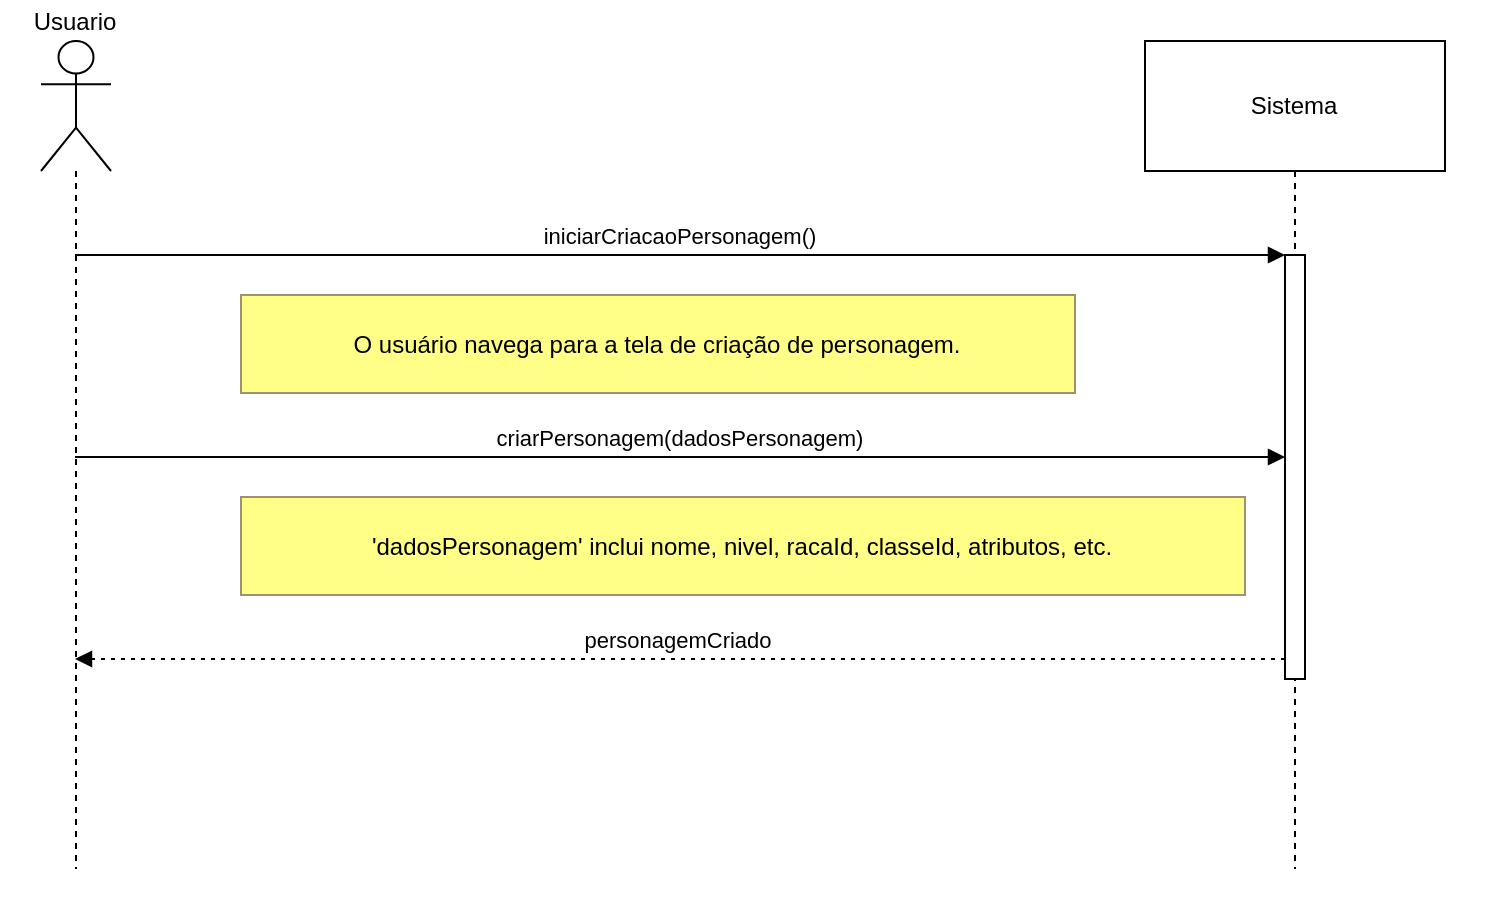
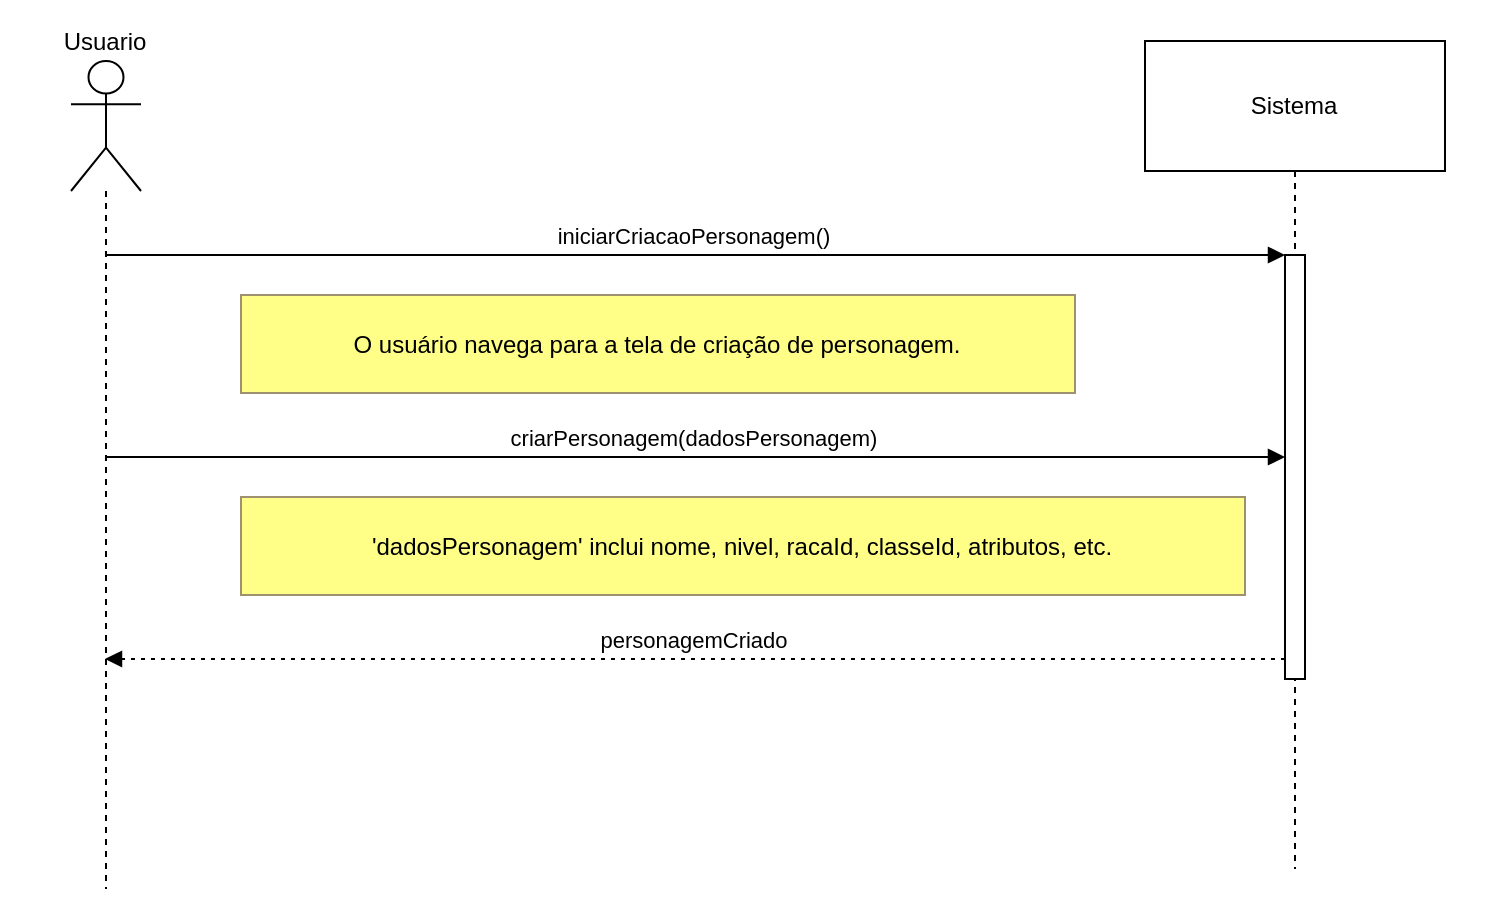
node "Usuario": moved (76, 455) -> (106, 475)
